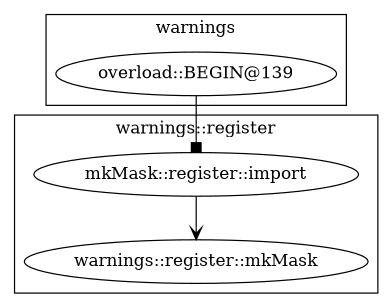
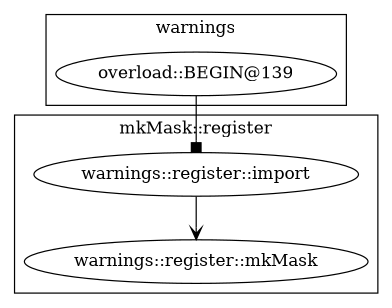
cluster "warnings::register": label "warnings::register" -> "mkMask::register"
node "mkMask::register::import": label "mkMask::register::import" -> "warnings::register::import"
